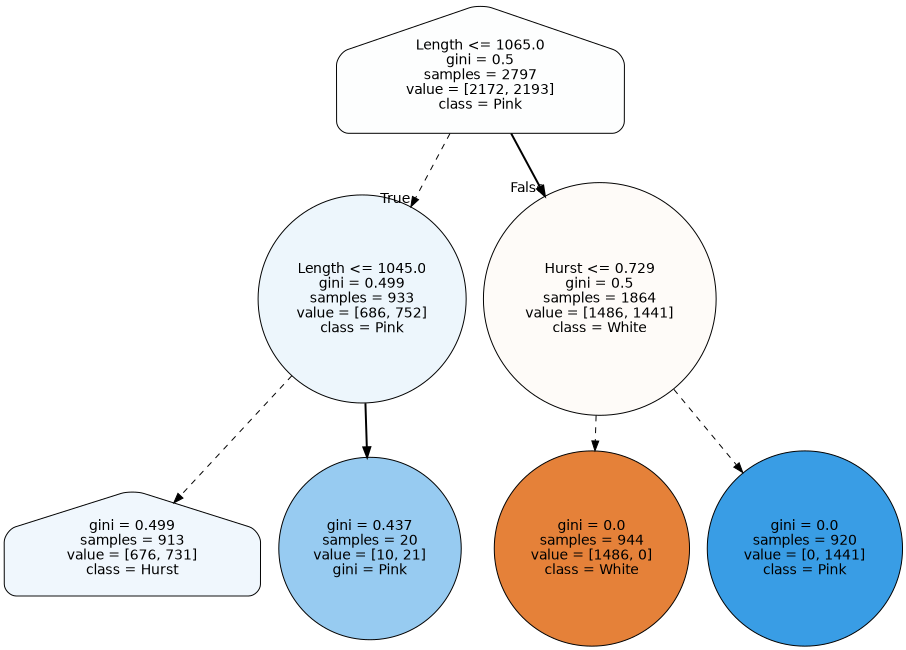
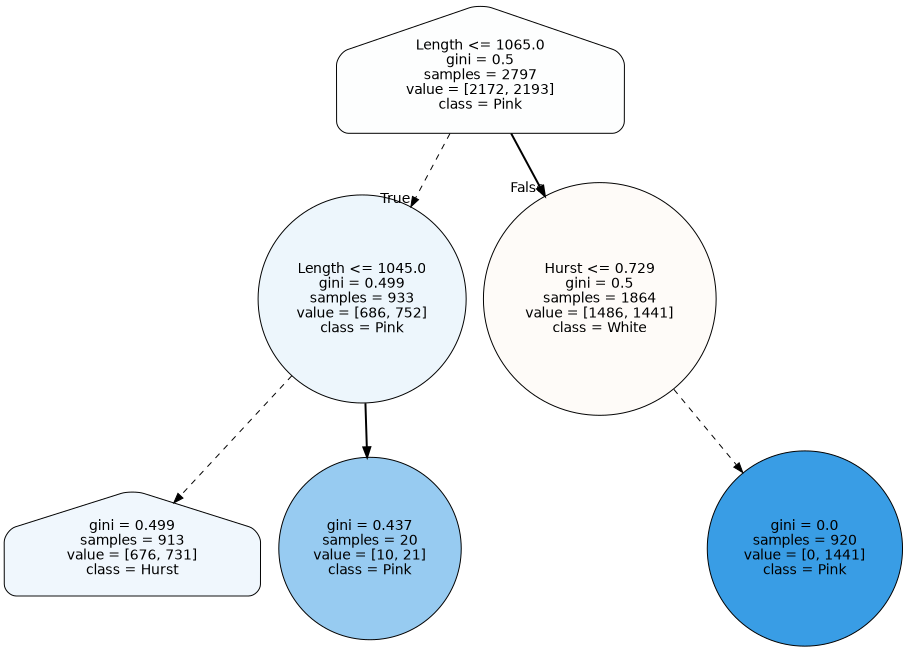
node "gini = 0.437 samples = 20 value = [10, 21] gini = Pink": label "gini = 0.437 samples = 20 value = [10, 21] gini = Pink" -> "gini = 0.437 samples = 20 value = [10, 21] class = Pink"
node "gini = 0.0 samples = 944 value = [1486, 0] class = White": removed
